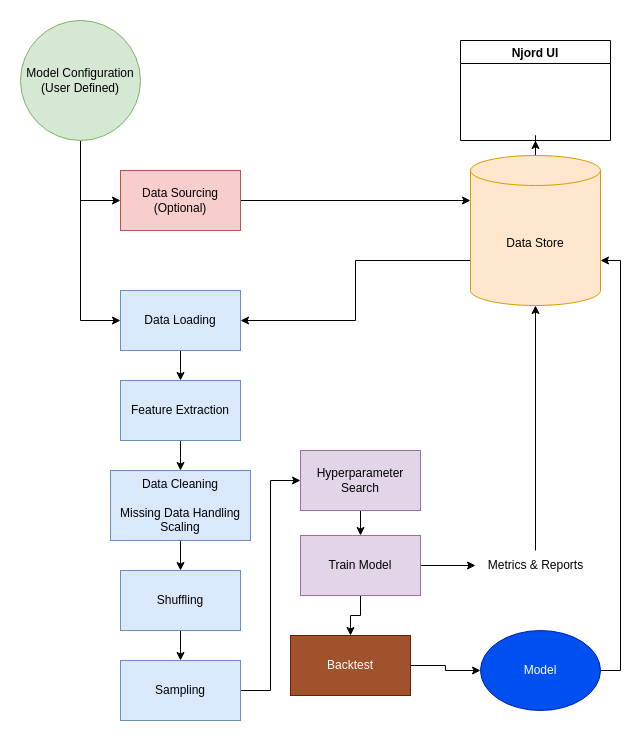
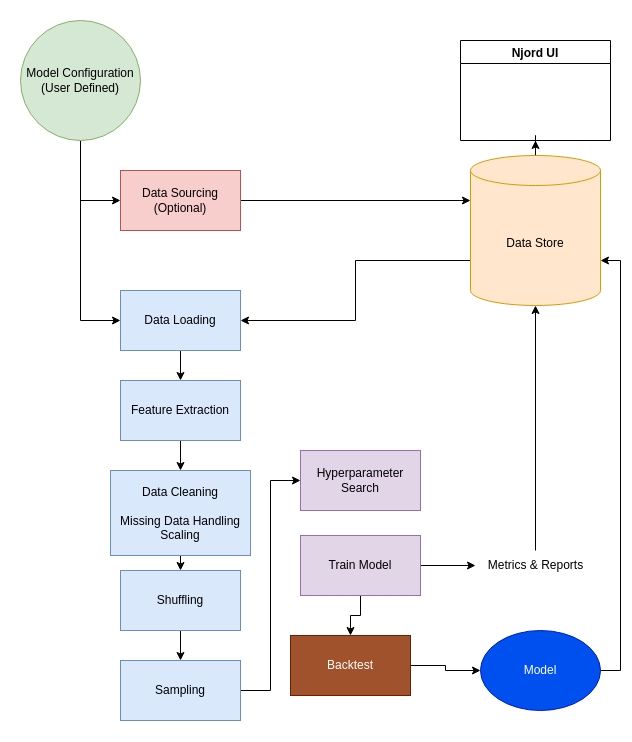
node "Data Cleaning Missing Data Handling Scaling": size 140x70 -> 140x85
edge "Hyperparameter Search" -> "Train Model": removed
